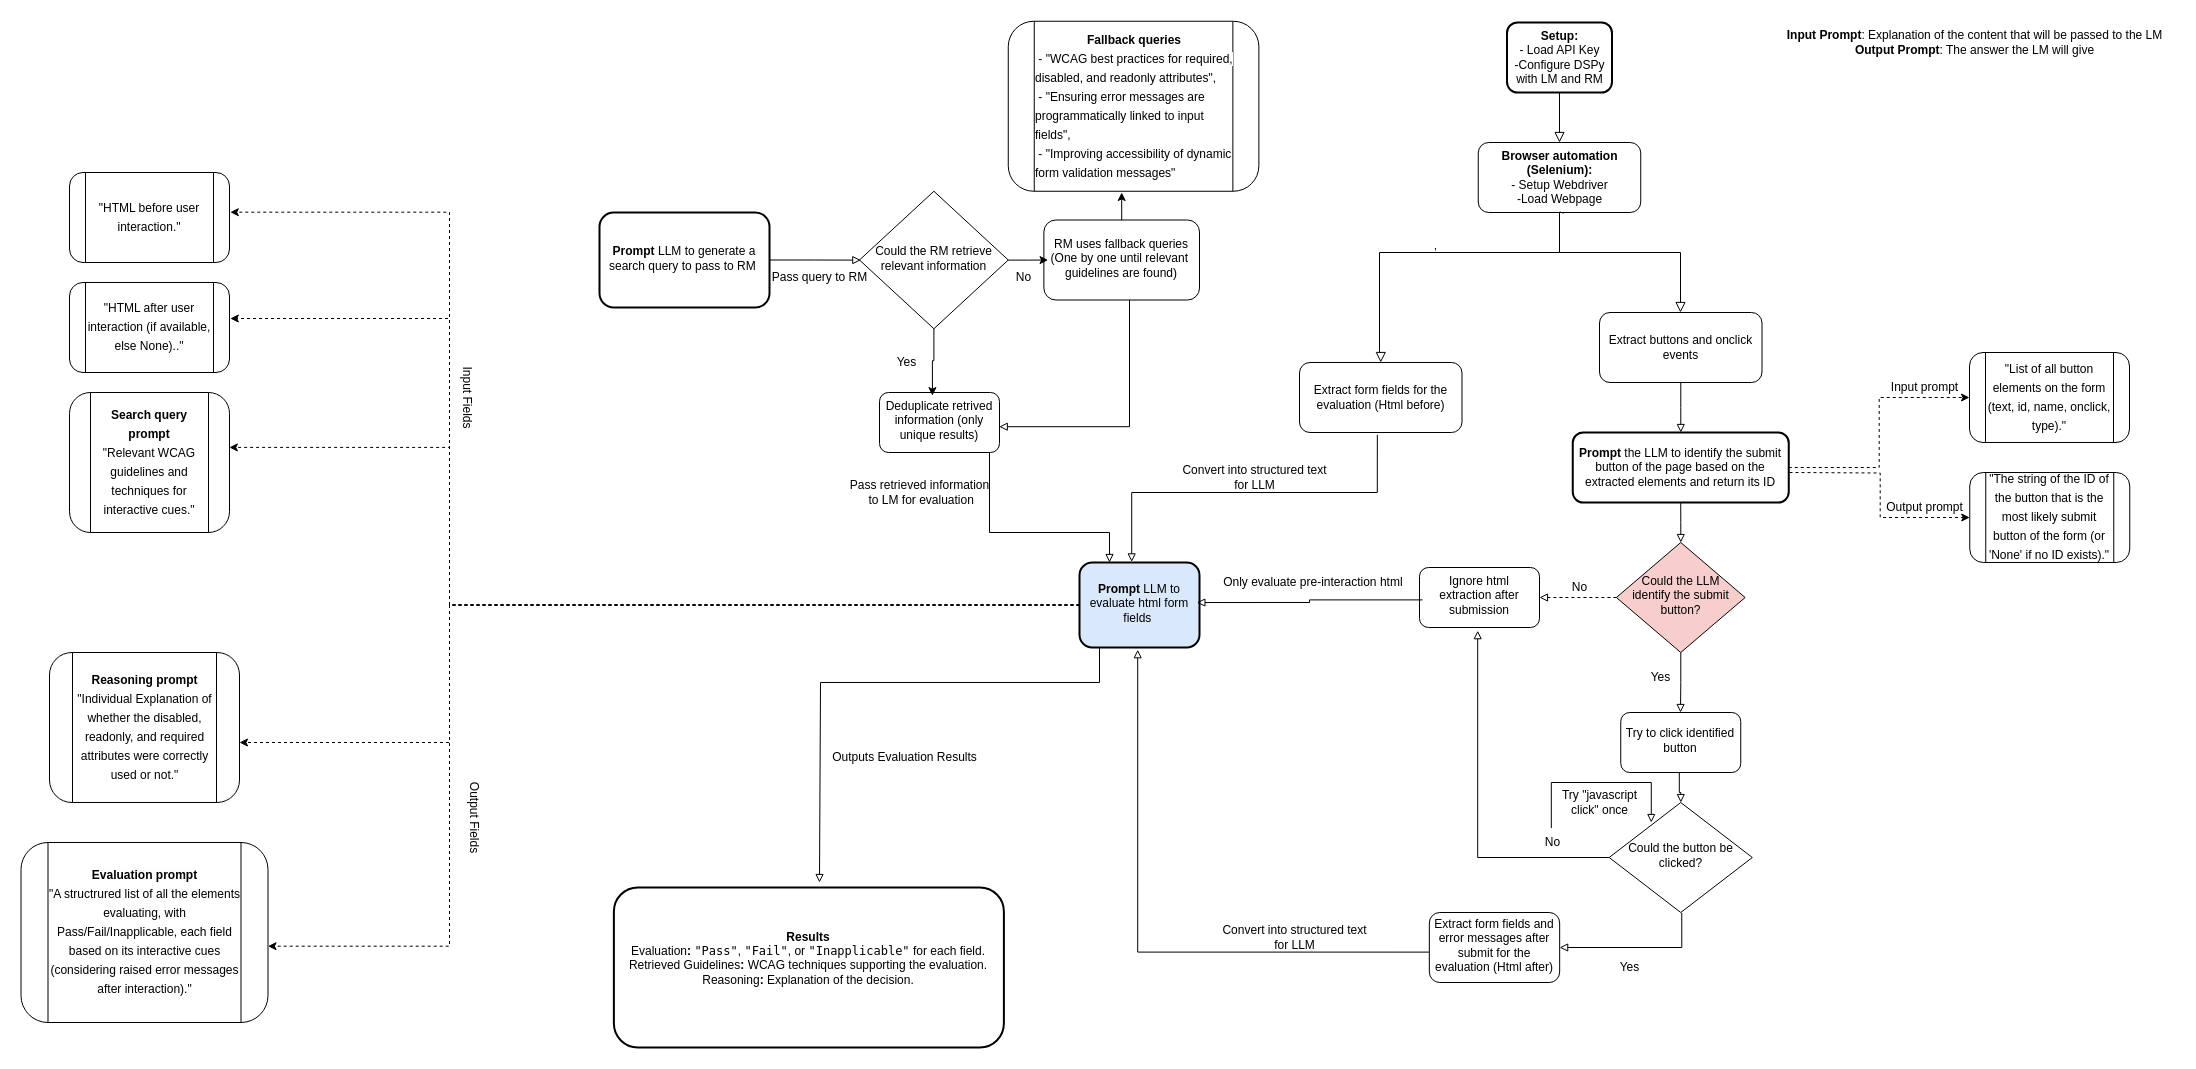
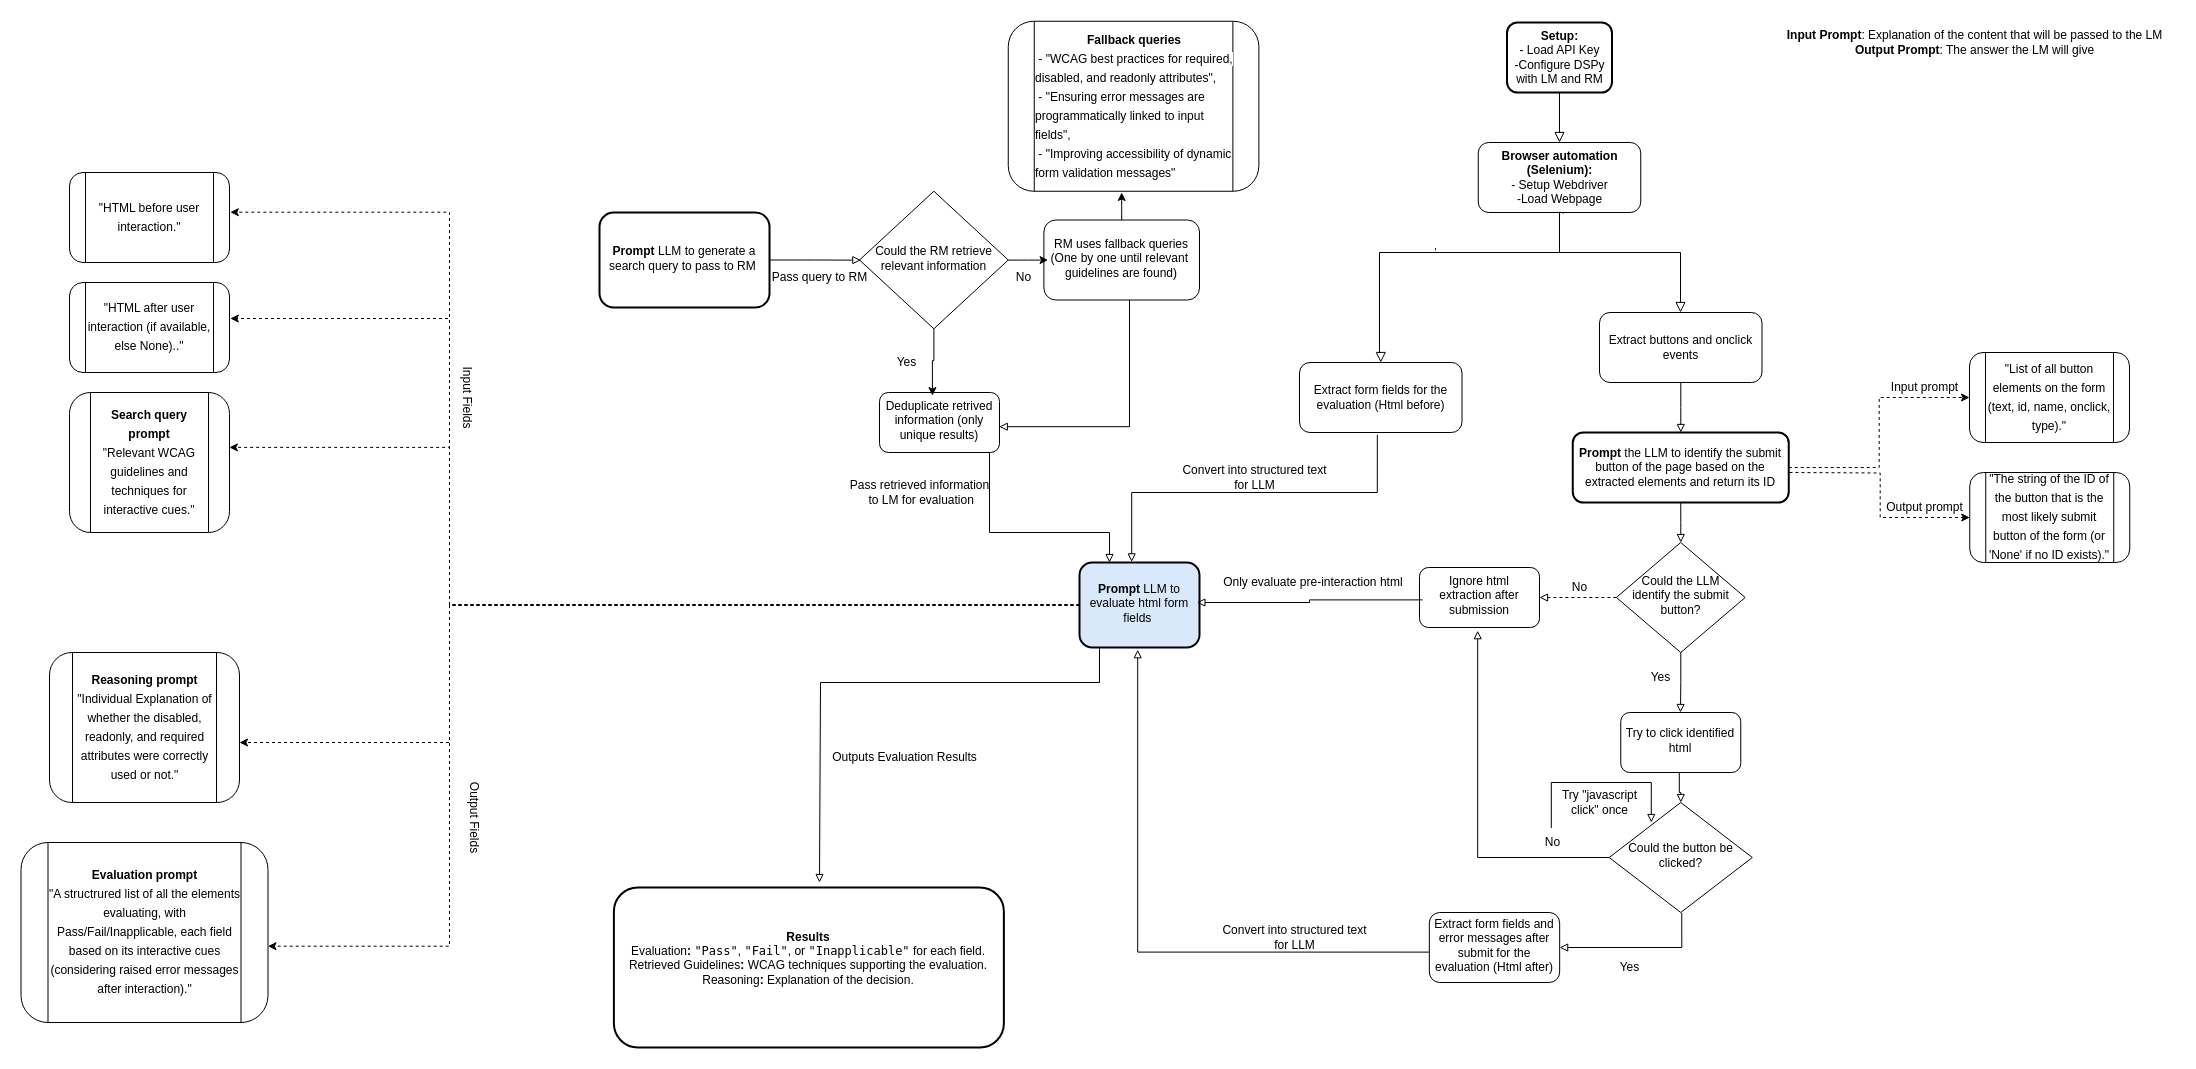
node "Could the LLM identify the submit button?": fillcolor #f8cecc -> #ffffff
node "Try to click identified button": label "Try to click identified button" -> "Try to click identified html"
